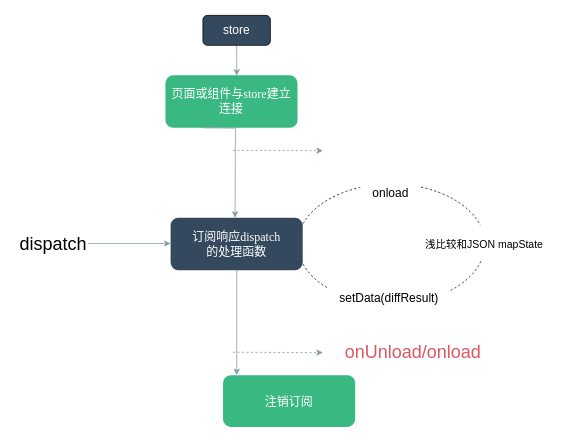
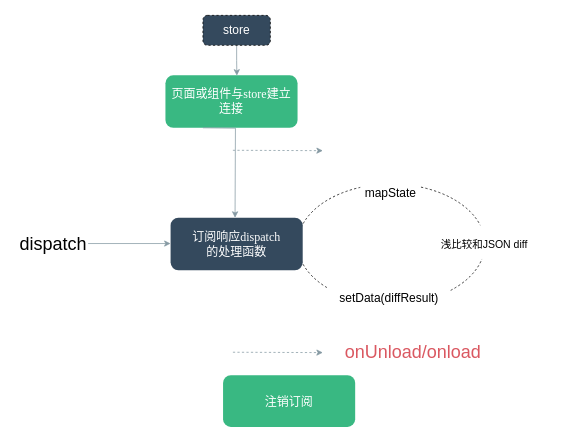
node "store": style solid -> dashed
node "onload": label "onload" -> "mapState"
node "浅比较和JSON mapState": label "浅比较和JSON mapState" -> "浅比较和JSON diff"
edge "订阅响应dispatch 的处理函数" -> "注销订阅": removed
